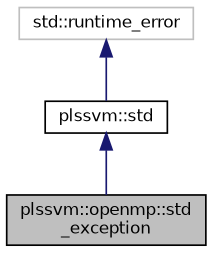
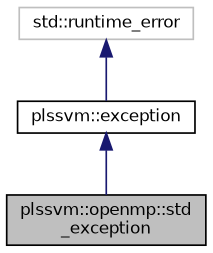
node "plssvm::std": label "plssvm::std" -> "plssvm::exception"
